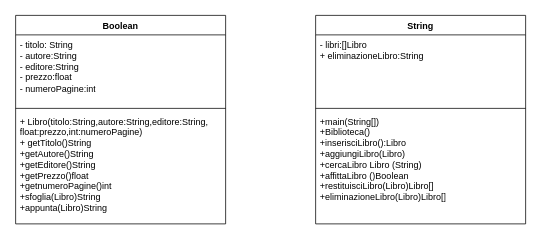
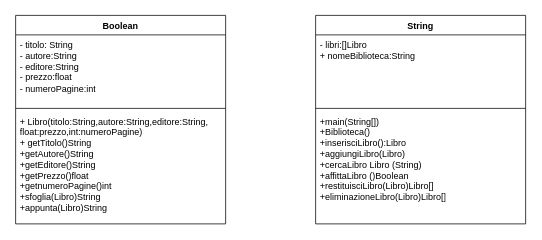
node "- libri:[]Libro + eliminazioneLibro:String": label "- libri:[]Libro + eliminazioneLibro:String" -> "- libri:[]Libro + nomeBiblioteca:String"
